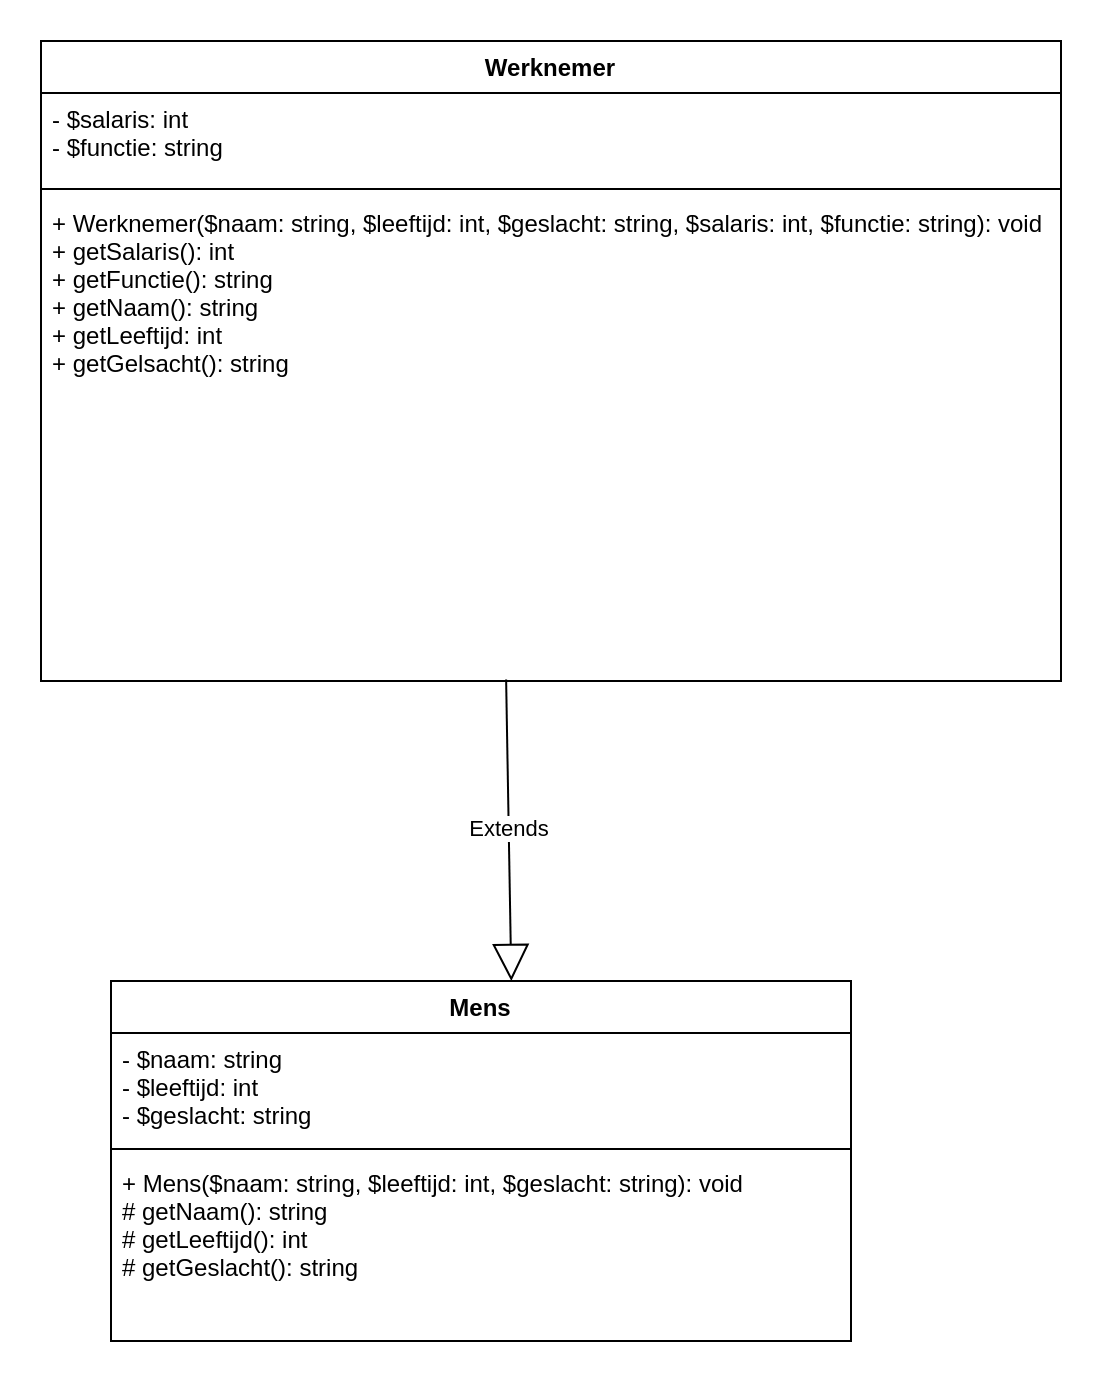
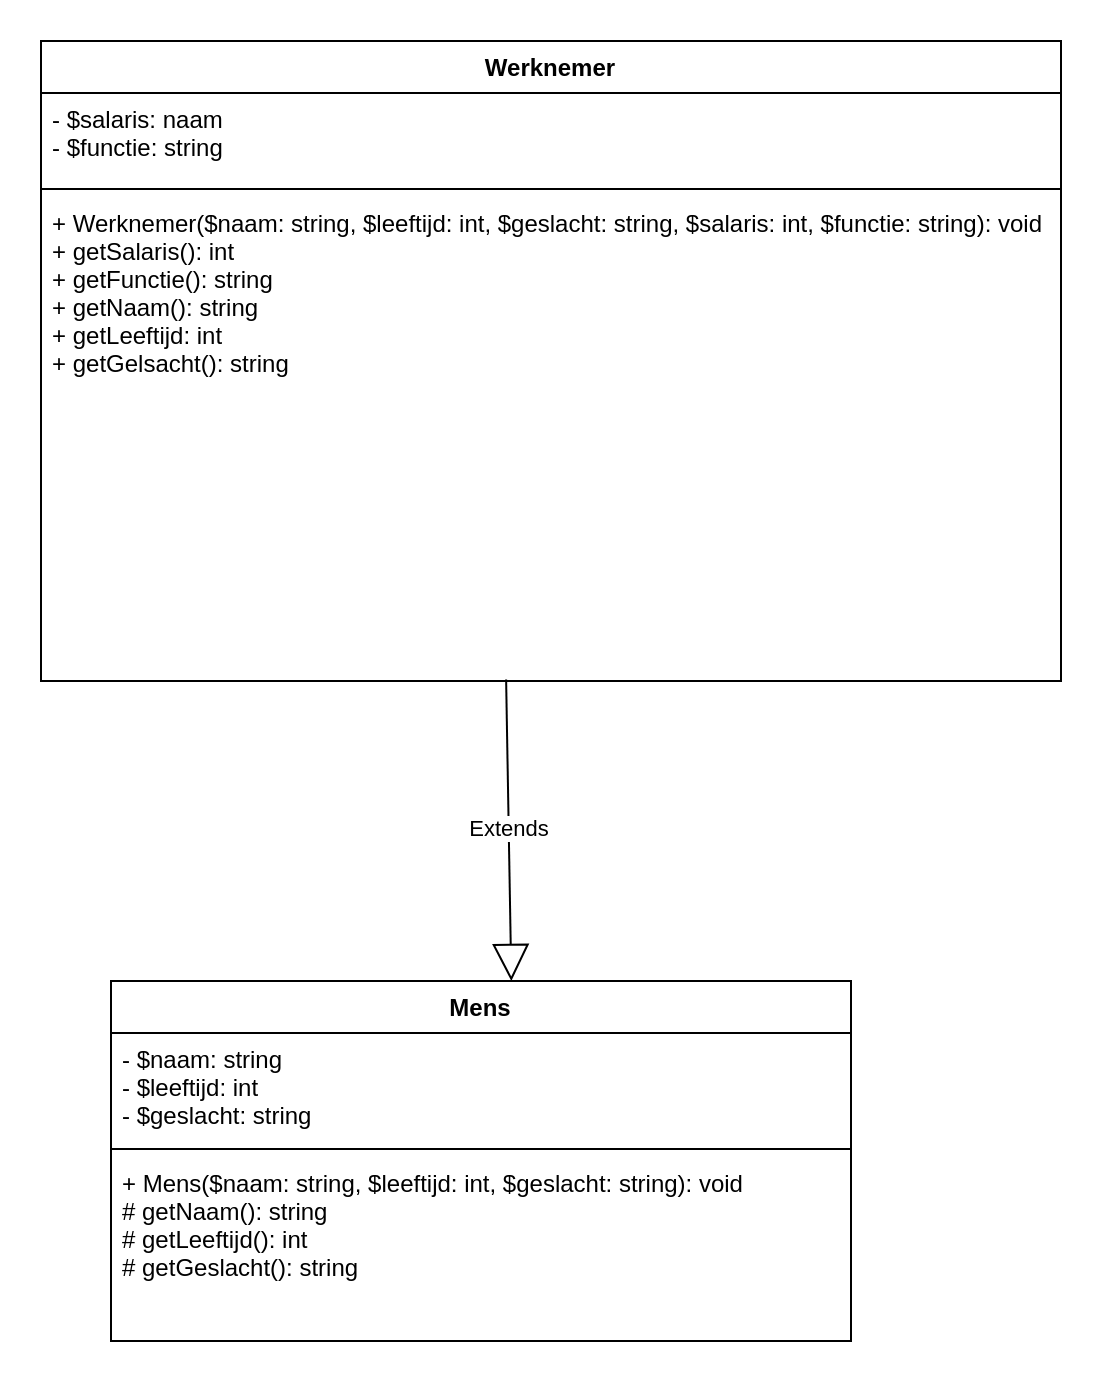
node "- $salaris: int - $functie: string": label "- $salaris: int - $functie: string" -> "- $salaris: naam - $functie: string"
